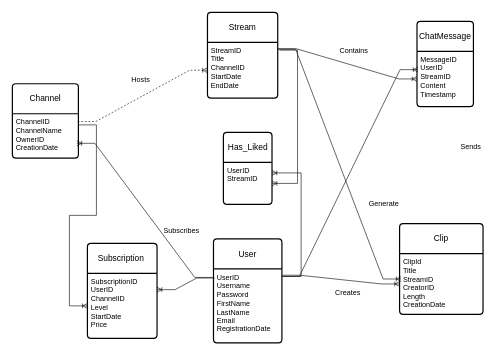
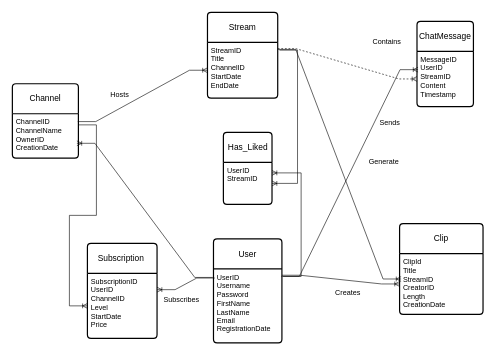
node "Contains": moved (354, 51) -> (387, 42)
edge "StreamID Title ChannelID StartDate EndDate" -> "MessageID UserID StreamID Content Timestamp": style solid -> dashed
node "Hosts": moved (141, 80) -> (120, 95)
edge "ChannelID ChannelName OwnerID CreationDate" -> "StreamID Title ChannelID StartDate EndDate": style dashed -> solid
node "Sends": moved (471, 147) -> (390, 123)
node "Generate": moved (384, 204) -> (384, 162)
node "Subscribes": moved (182, 231) -> (182, 300)
